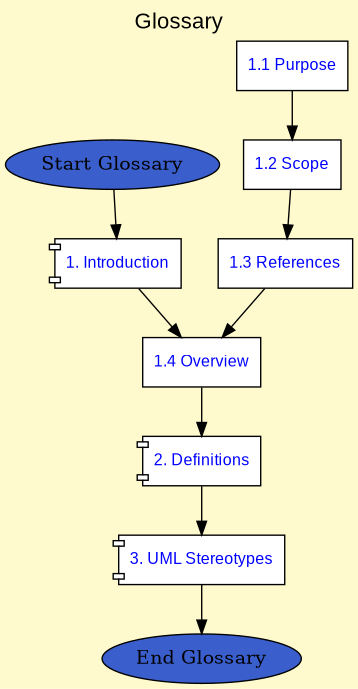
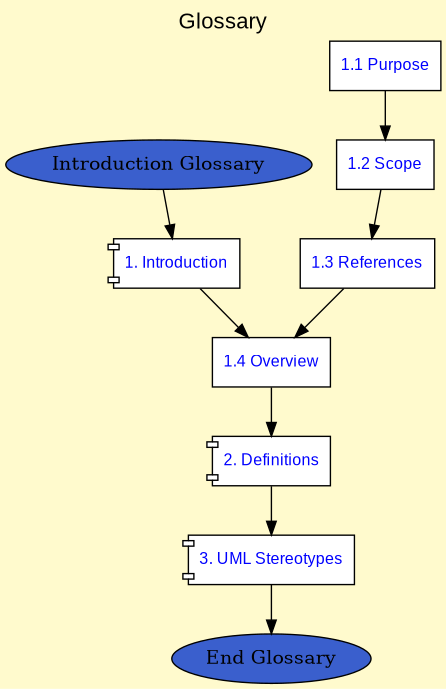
node "Start Glossary": label "Start Glossary" -> "Introduction Glossary"
